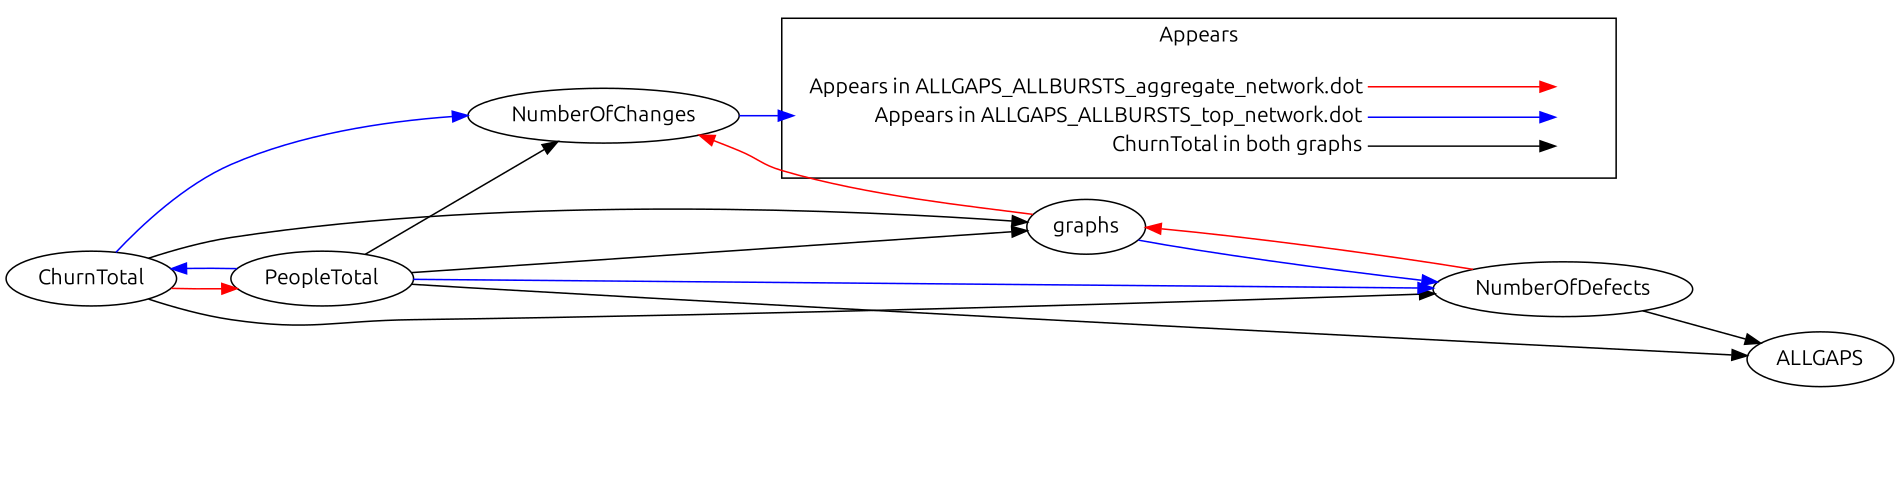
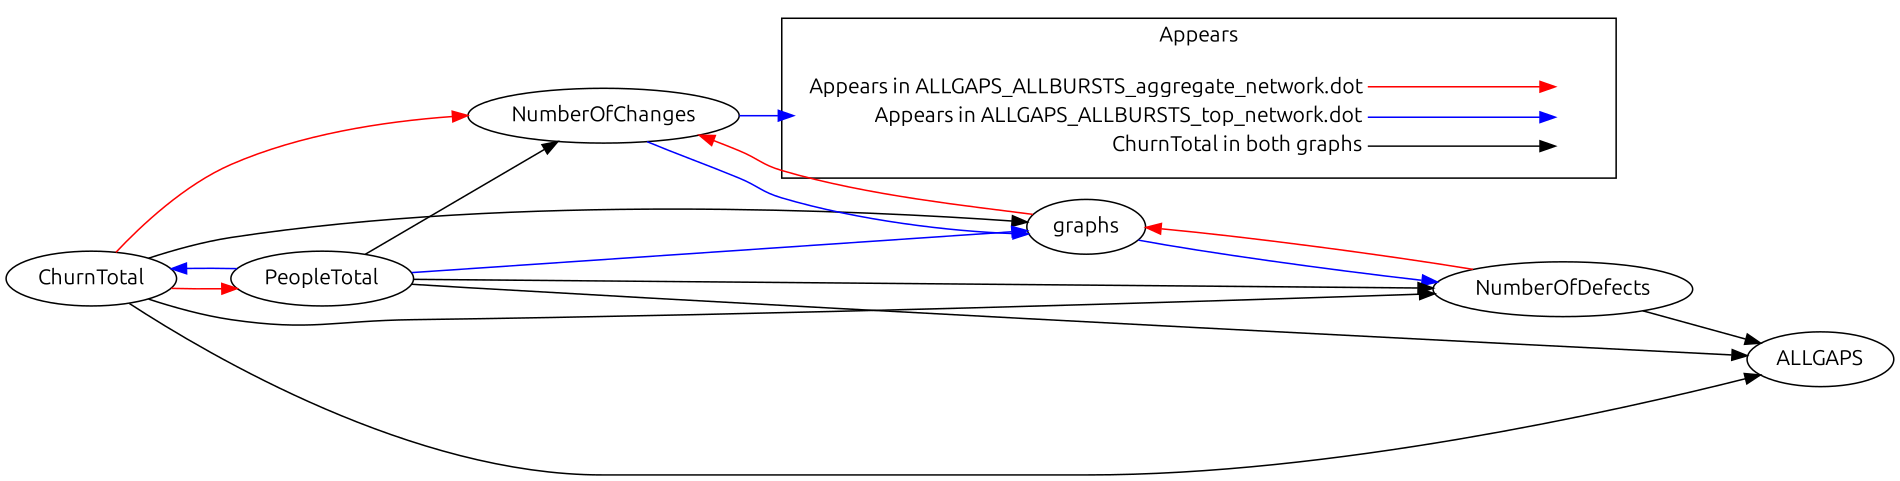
edge "ChurnTotal" -> "NumberOfChanges": color blue -> red
edge "NumberOfChanges" -> "graphs": added
edge "PeopleTotal" -> "graphs": color black -> blue
edge "PeopleTotal" -> "NumberOfDefects": color blue -> black
edge "ChurnTotal" -> "ALLGAPS": added
